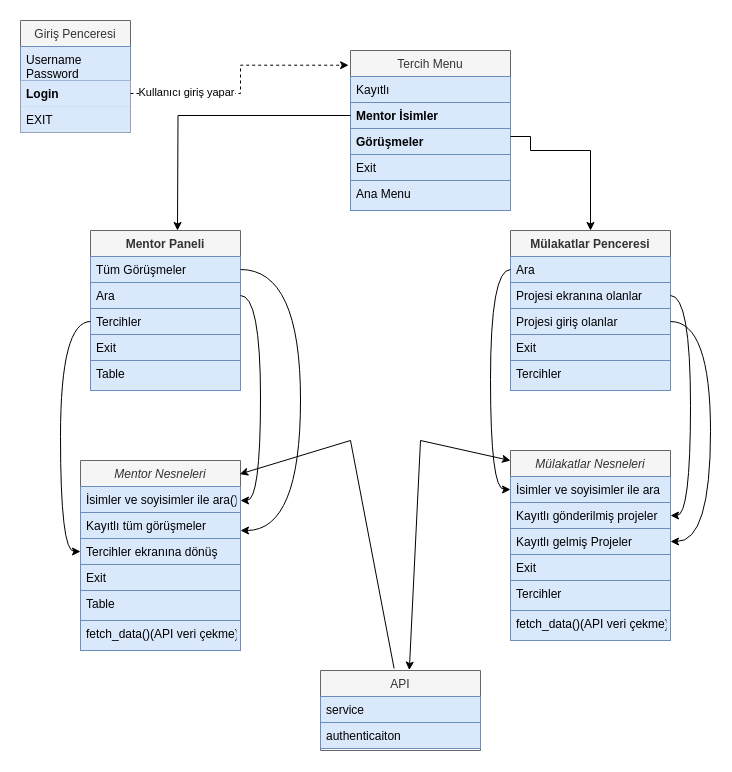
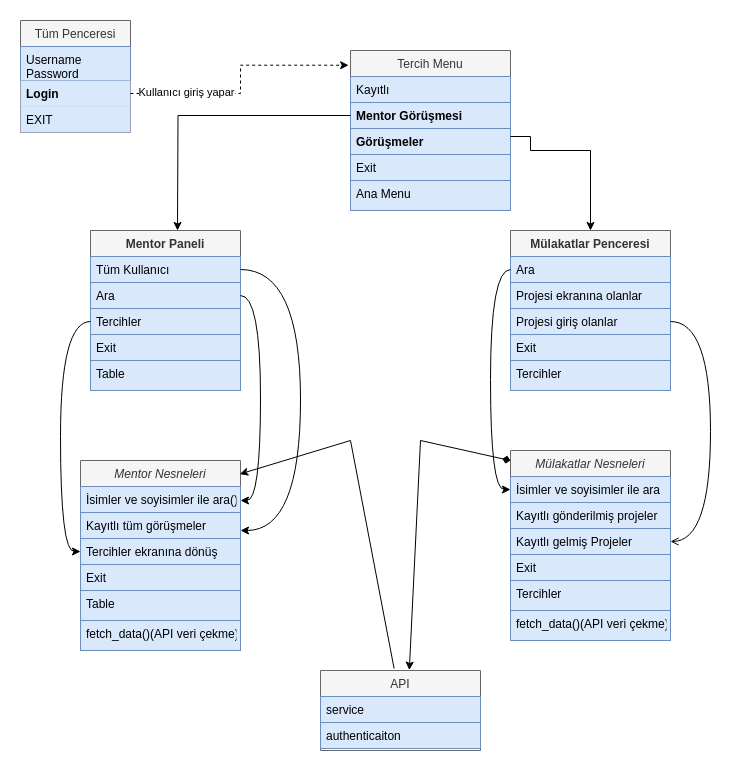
node "Giriş Penceresi": label "Giriş Penceresi" -> "Tüm Penceresi"
node "Mentor İsimler": label "Mentor İsimler" -> "Mentor Görüşmesi"
node "Tüm Görüşmeler": label "Tüm Görüşmeler" -> "Tüm Kullanıcı"
edge "Projesi ekranına olanlar" -> "Kayıtlı gönderilmiş projeler": removed
edge "Mülakatlar Nesneleri" -- "API": arrowhead classic -> diamond
edge "Projesi giriş olanlar" -> "Kayıtlı gelmiş Projeler": arrowhead classic -> open
